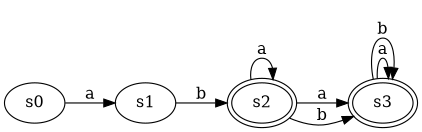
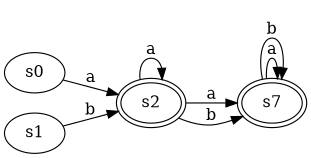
edge "s0" -> "s1": now "s0" -> "s2"
node "s3": label "s3" -> "s7"
